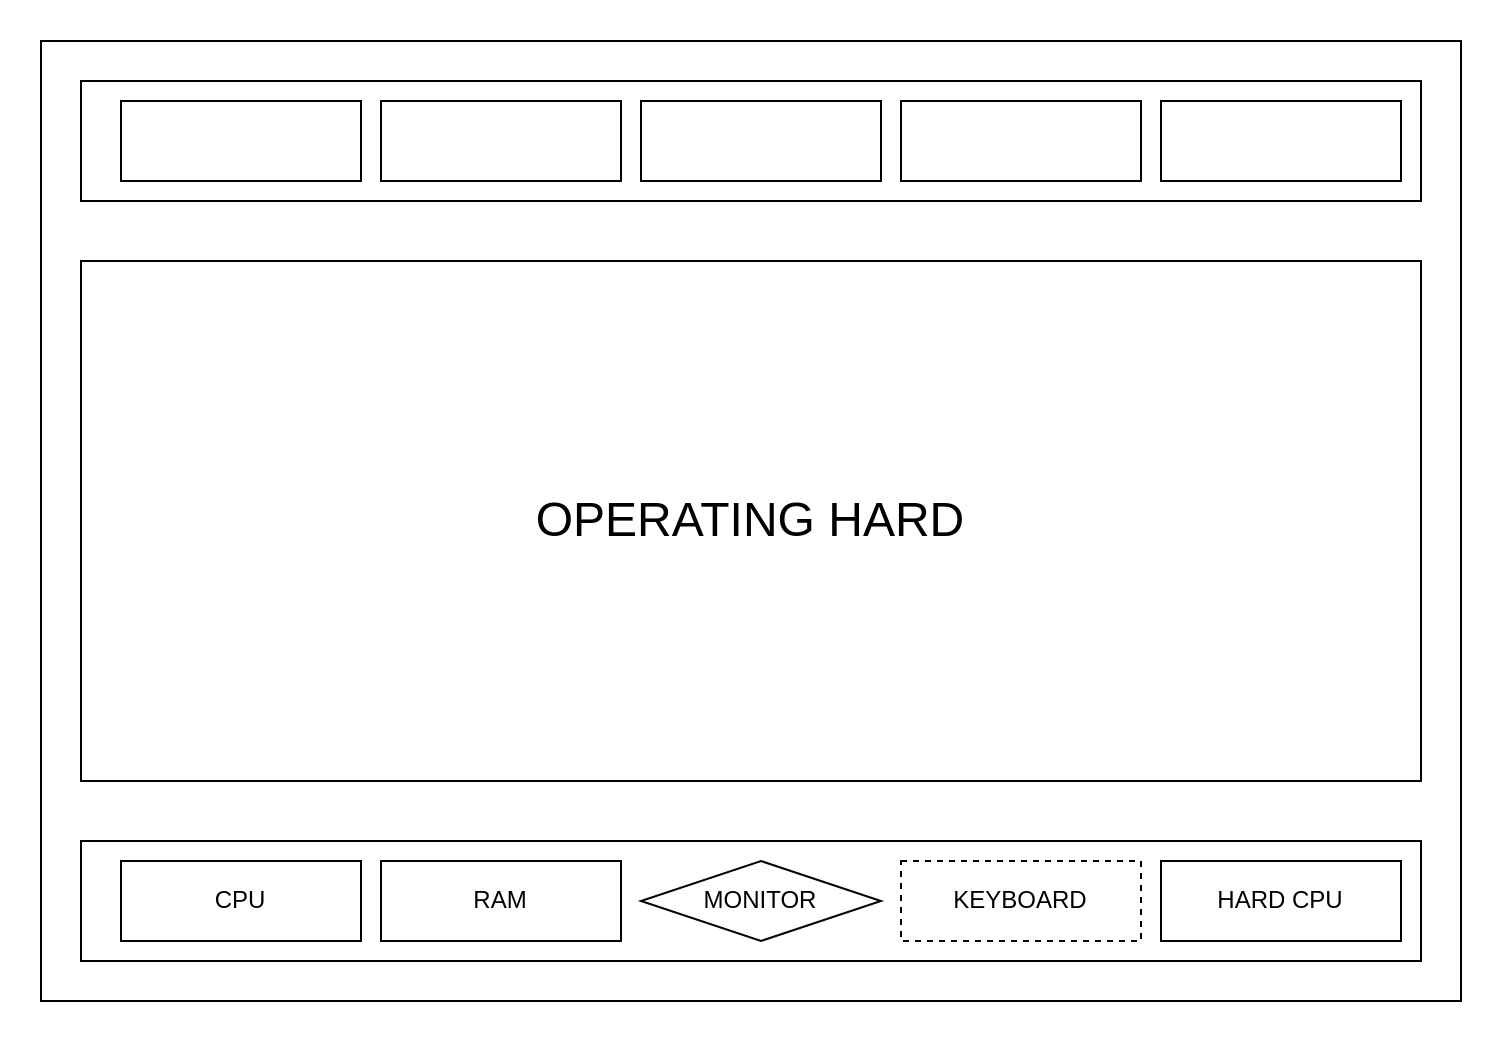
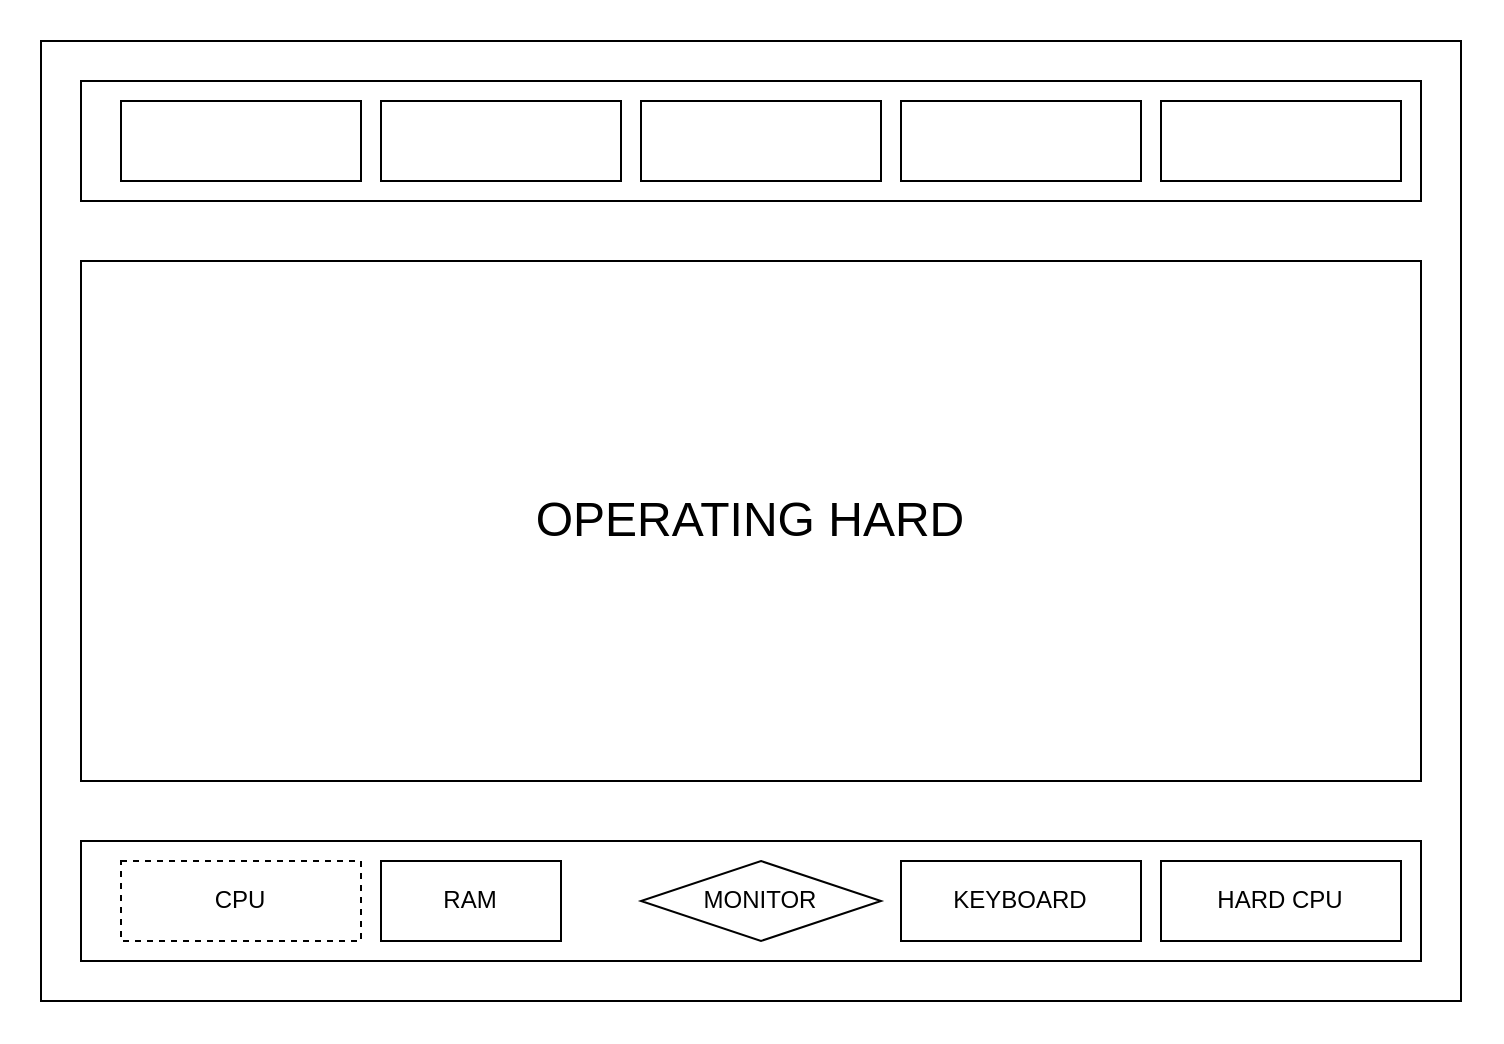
node "CPU": style solid -> dashed
node "RAM": size 240x80 -> 180x80
node "KEYBOARD": style dashed -> solid
